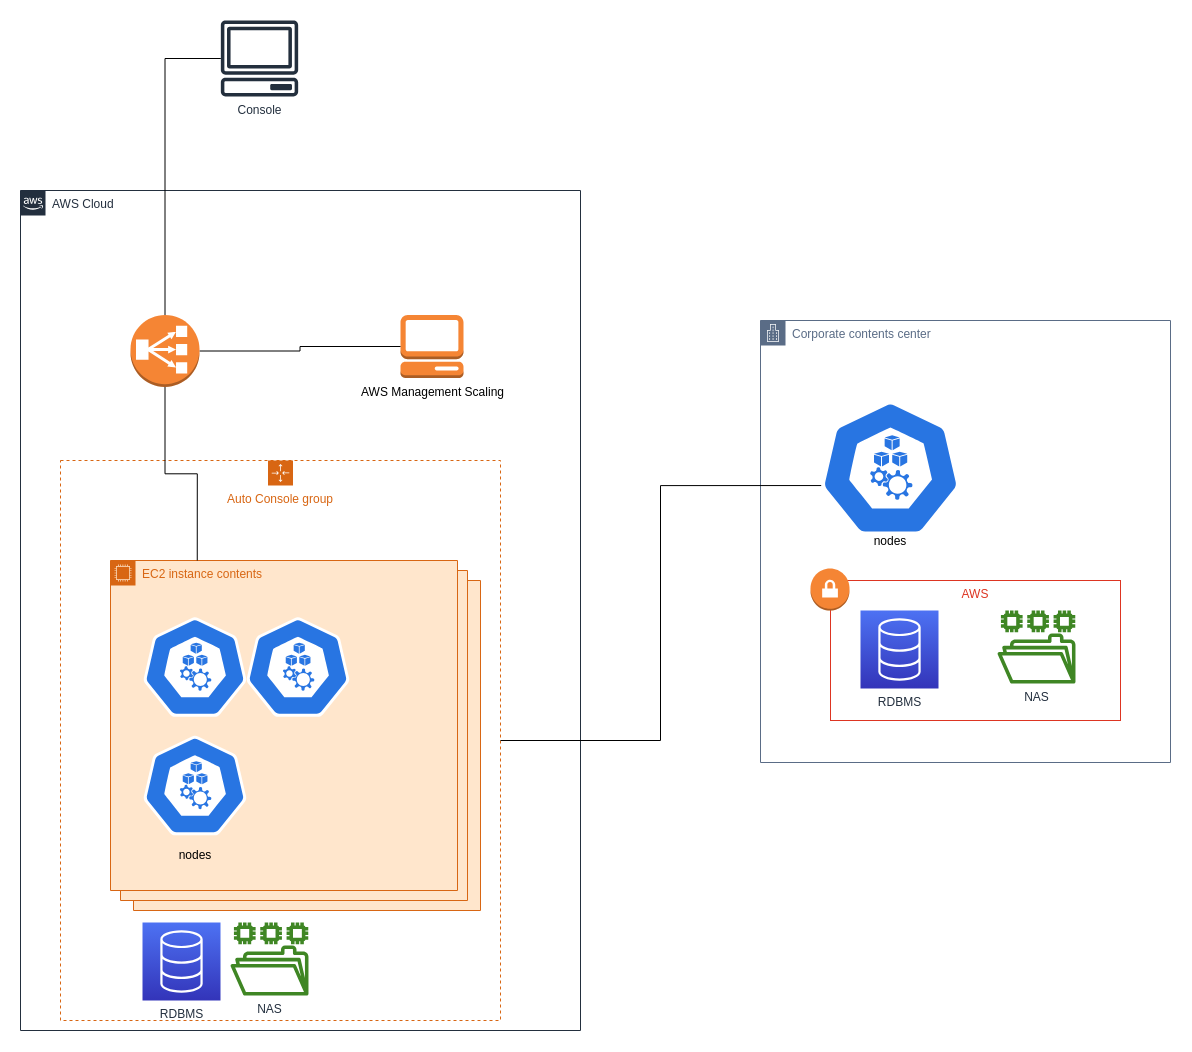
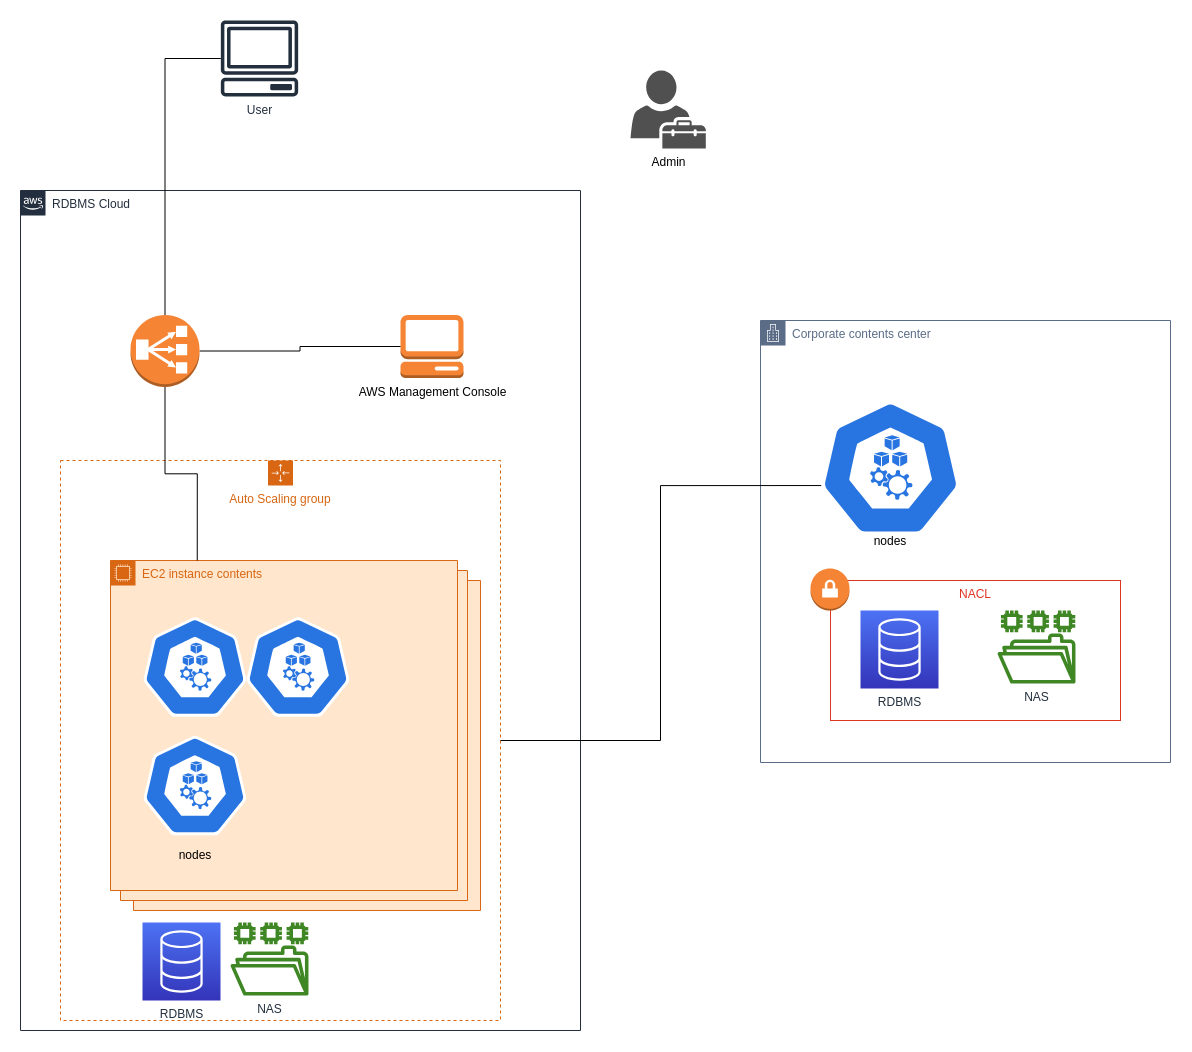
node "Admin": added
node "Console": label "Console" -> "User"
node "AWS Cloud": label "AWS Cloud" -> "RDBMS Cloud"
node "AWS Management Scaling": label "AWS Management Scaling" -> "AWS Management Console"
node "Auto Console group": label "Auto Console group" -> "Auto Scaling group"
node "AWS": label "AWS" -> "NACL"
